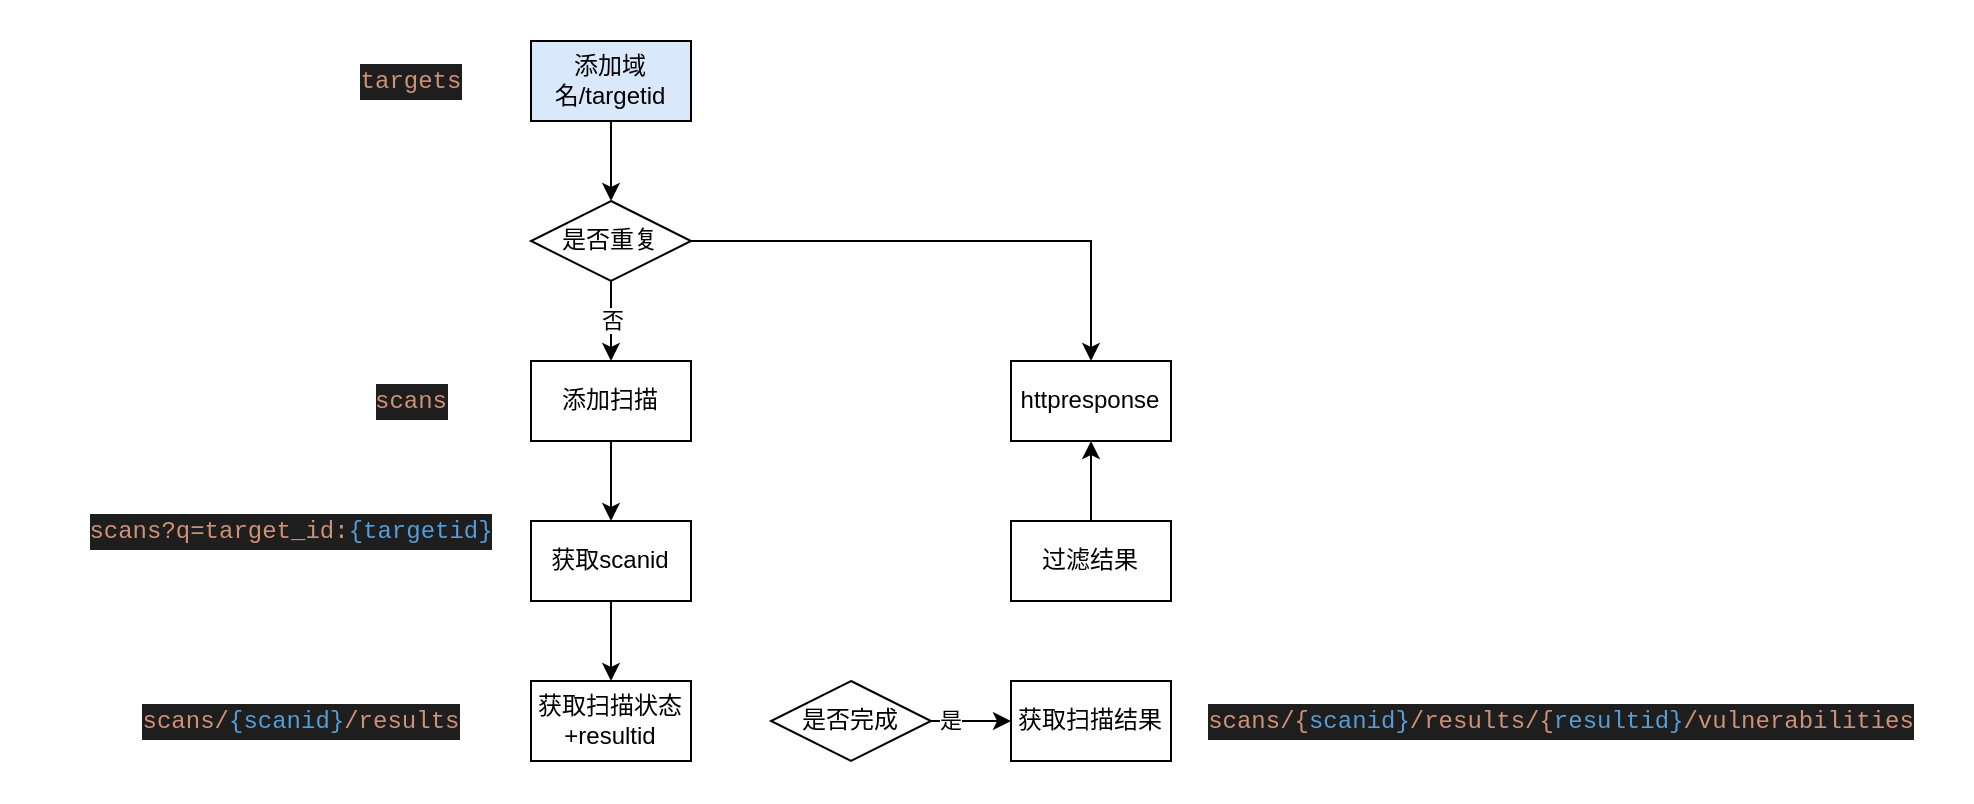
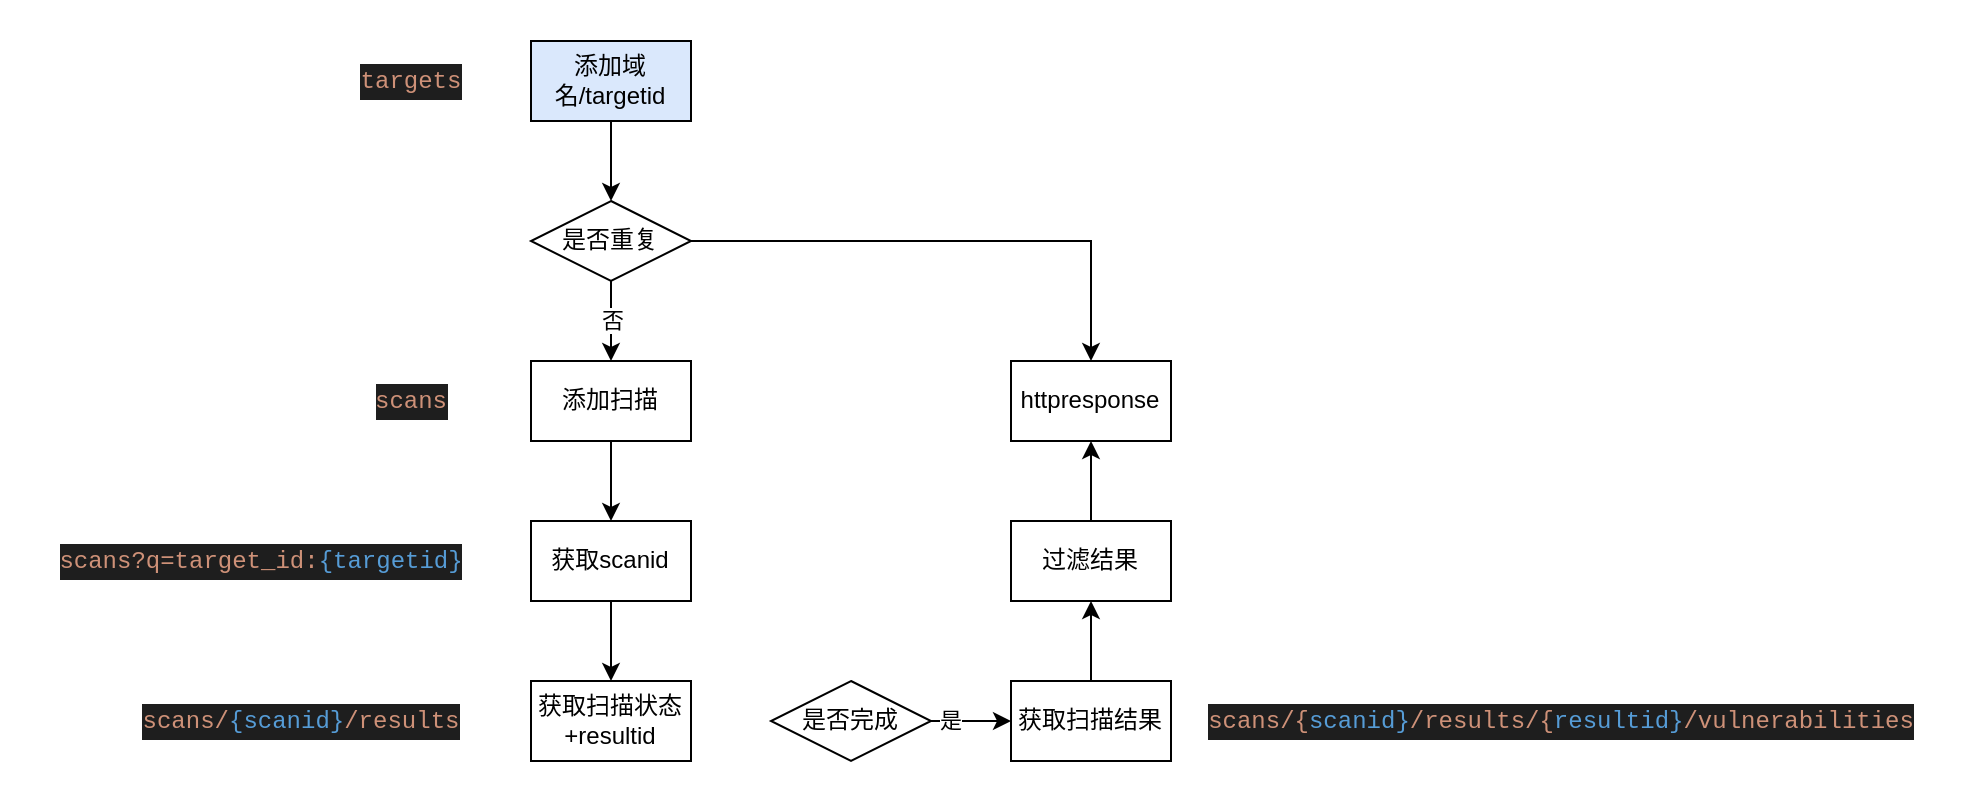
node "scans?q=target_id:{targetid}": moved (291, 531) -> (261, 561)
edge "获取扫描结果" -> "过滤结果": added
